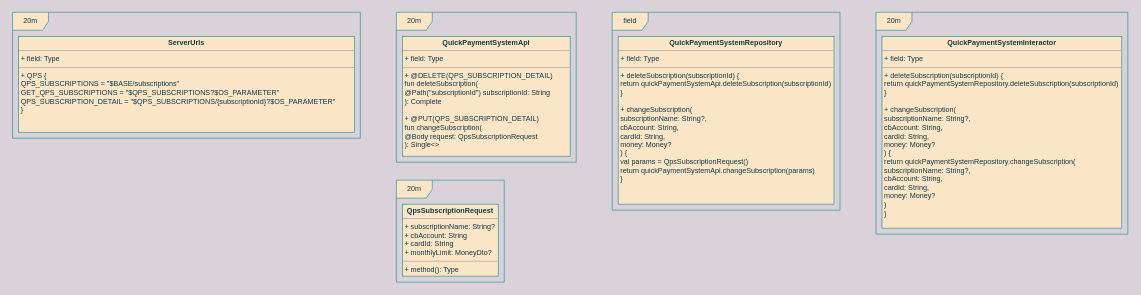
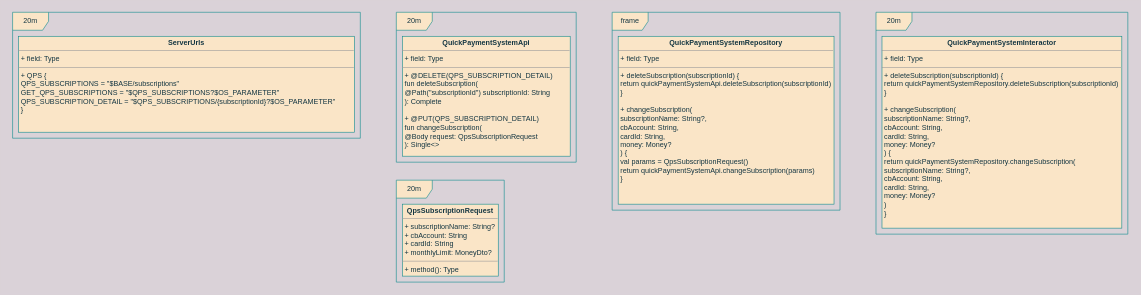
node "field": label "field" -> "frame"
